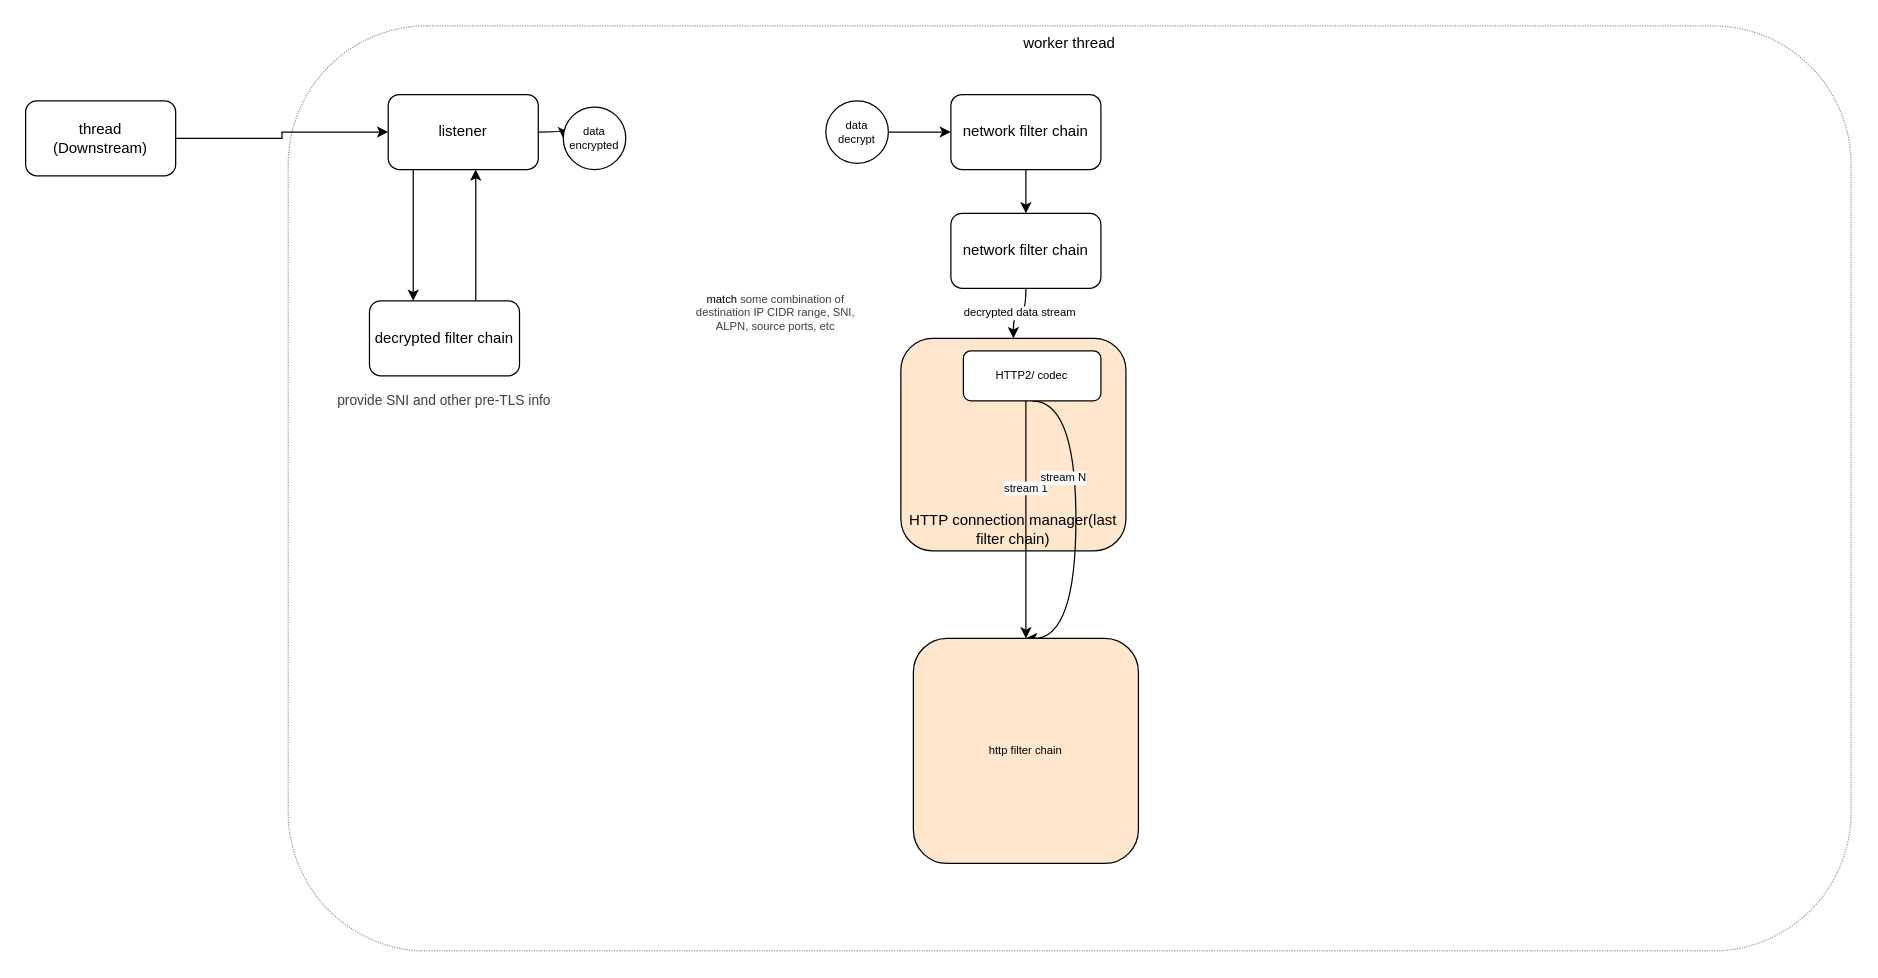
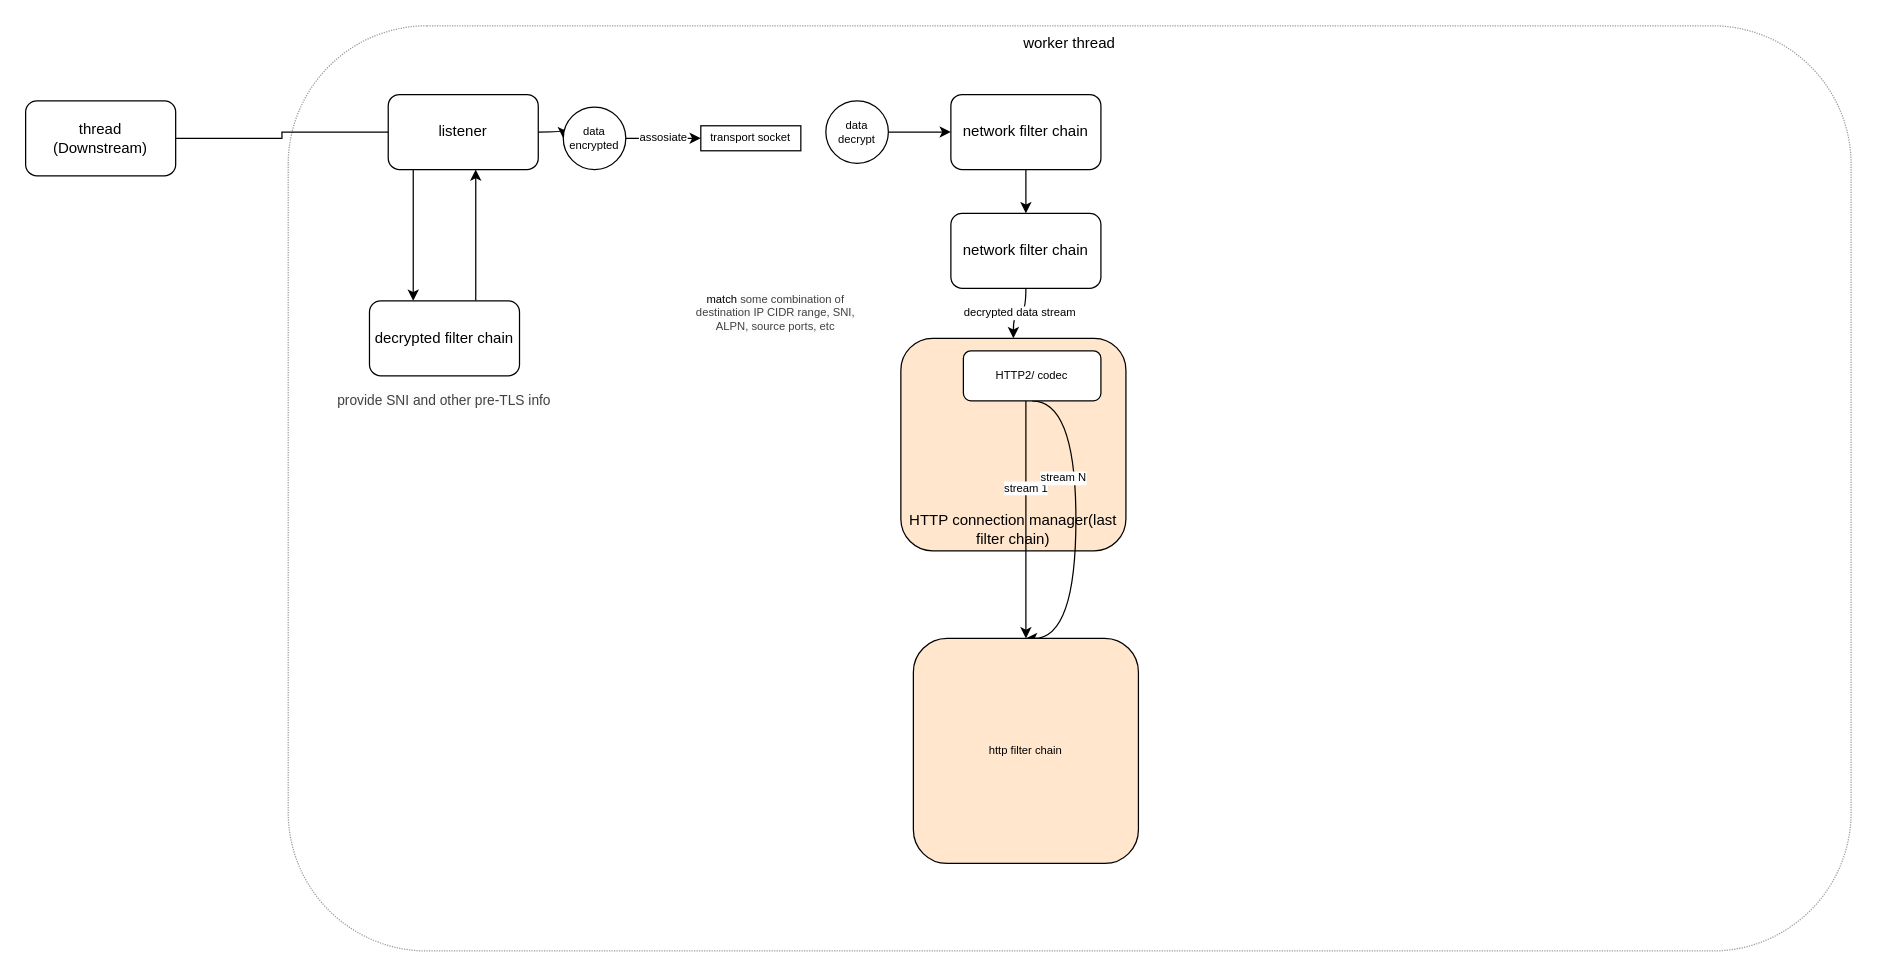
edge "thread (Downstream)" -> "listener": arrowhead classic -> none
edge "data encrypted" -> "transport socket": added, label "assosiate"
node "transport socket": added
